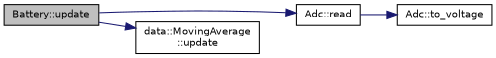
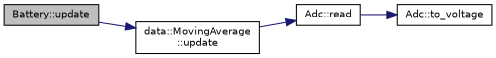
edge "Battery::update" -> "Adc::read": now "data::MovingAverage ::update" -> "Adc::read"
